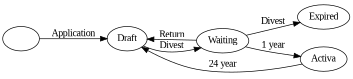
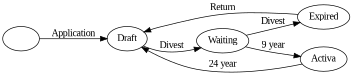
edge "Waiting" -> "Draft": now "Expired" -> "Draft"
edge "Waiting" -> "Activa": label "1 year" -> "9 year"
